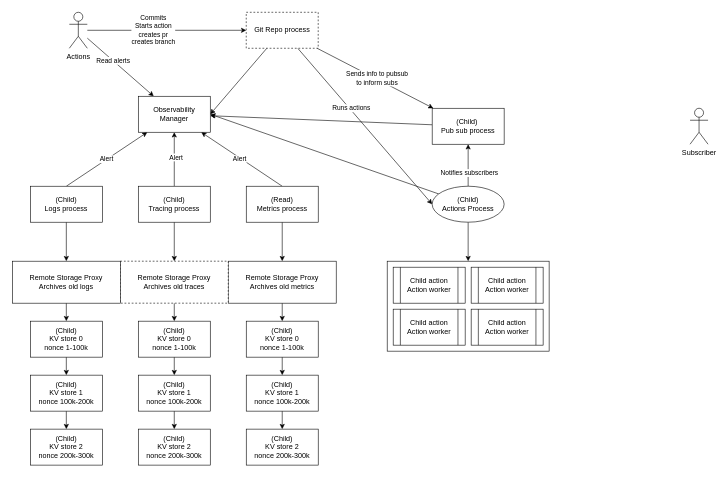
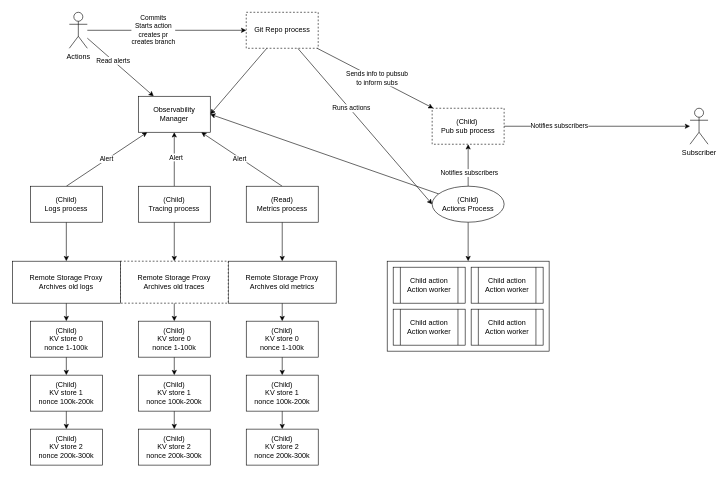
edge "(Child) Pub sub process" -> "Observability Manager": removed
node "(Child) Pub sub process": style solid -> dashed
edge "(Child) Pub sub process" -> "Subscriber": added, label "Notifies subscribers"
